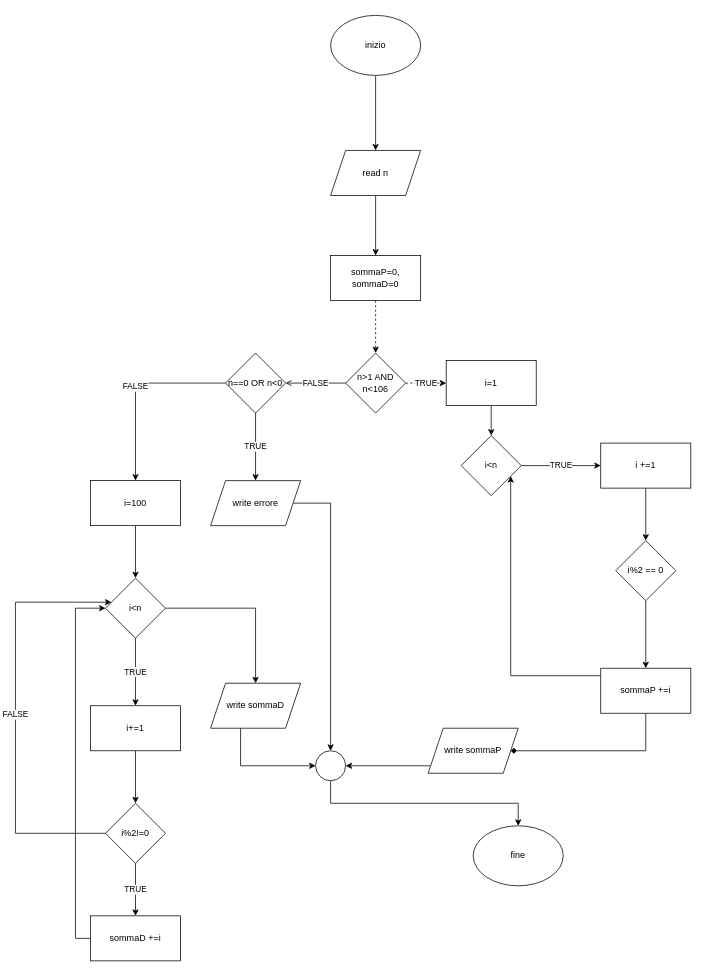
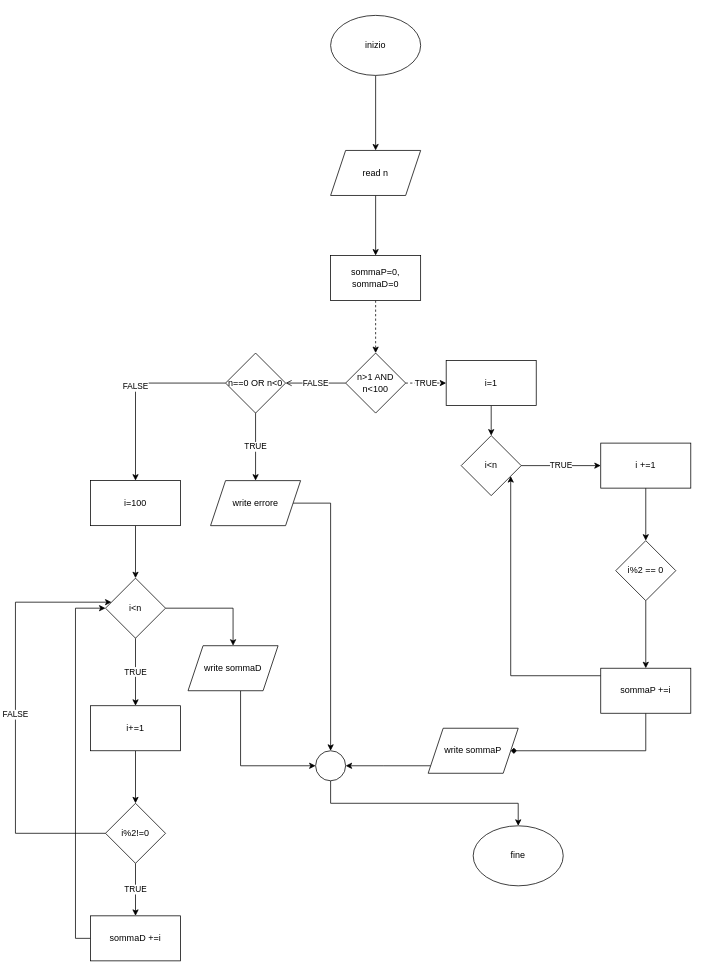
node "n>1 AND n<106": label "n>1 AND n<106" -> "n>1 AND n<100"
node "write sommaD": moved (255, 705) -> (233, 668)
